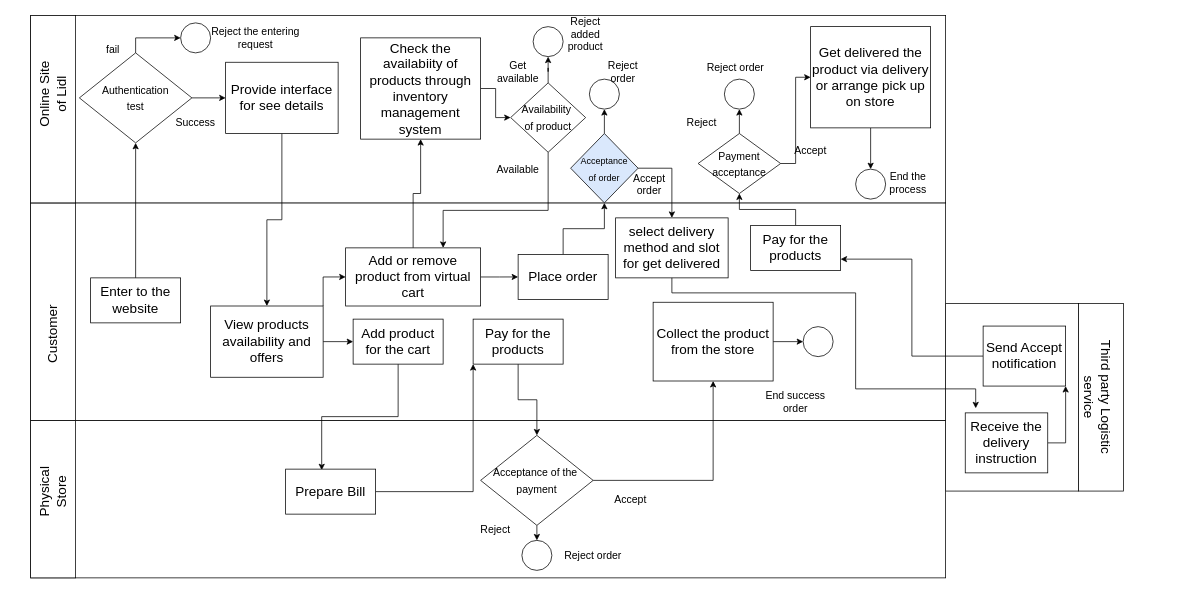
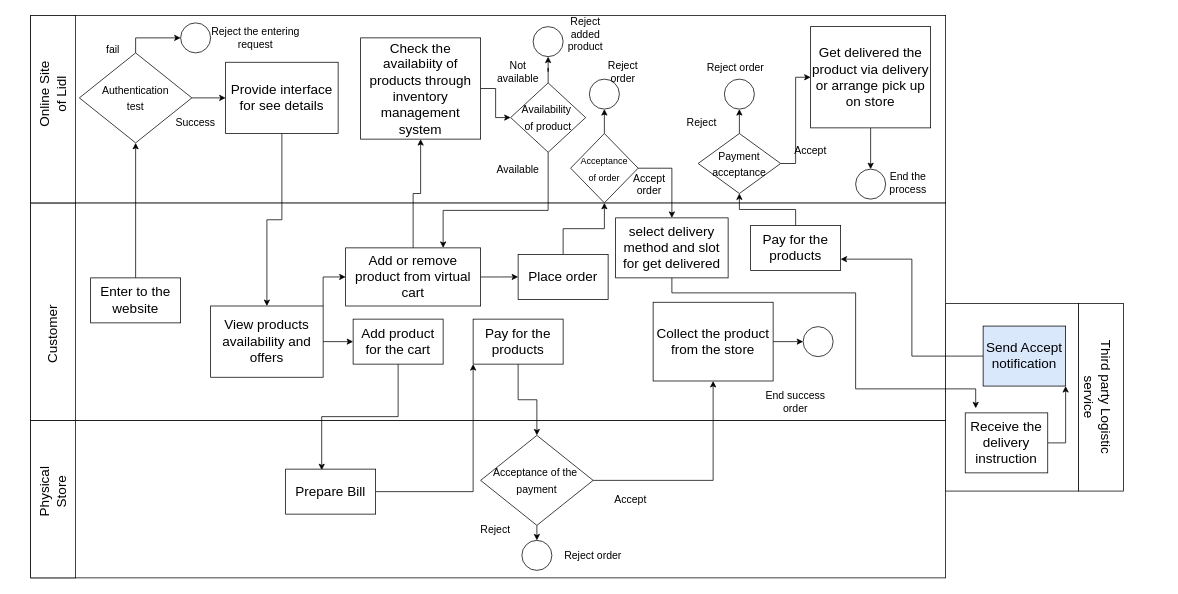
node "Get available": label "Get available" -> "Not available"
node "Acceptance of order": fillcolor #dae8fc -> #ffffff
node "Send Accept notification": fillcolor #ffffff -> #dae8fc
